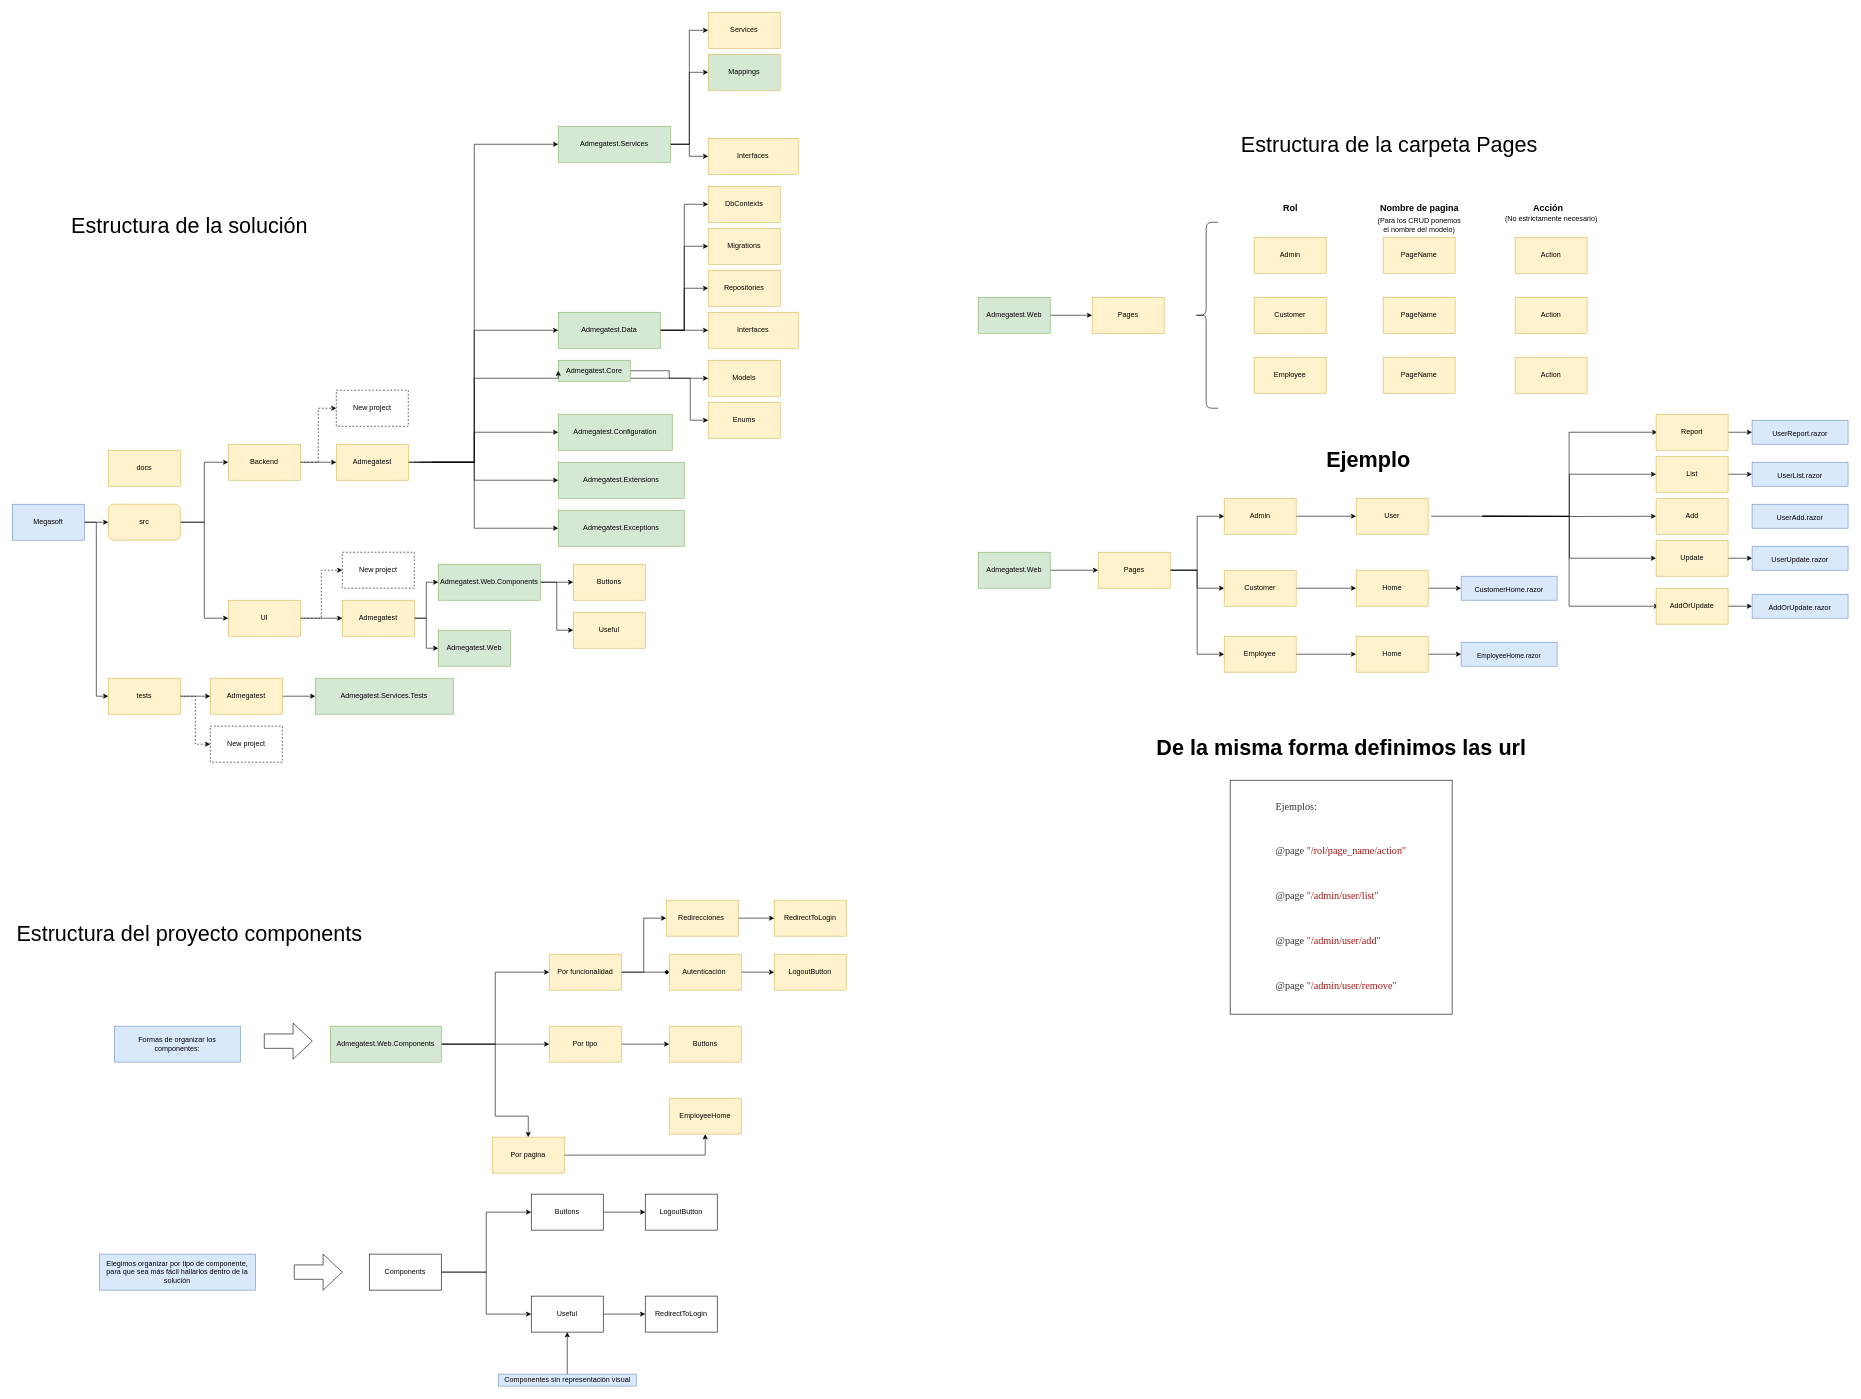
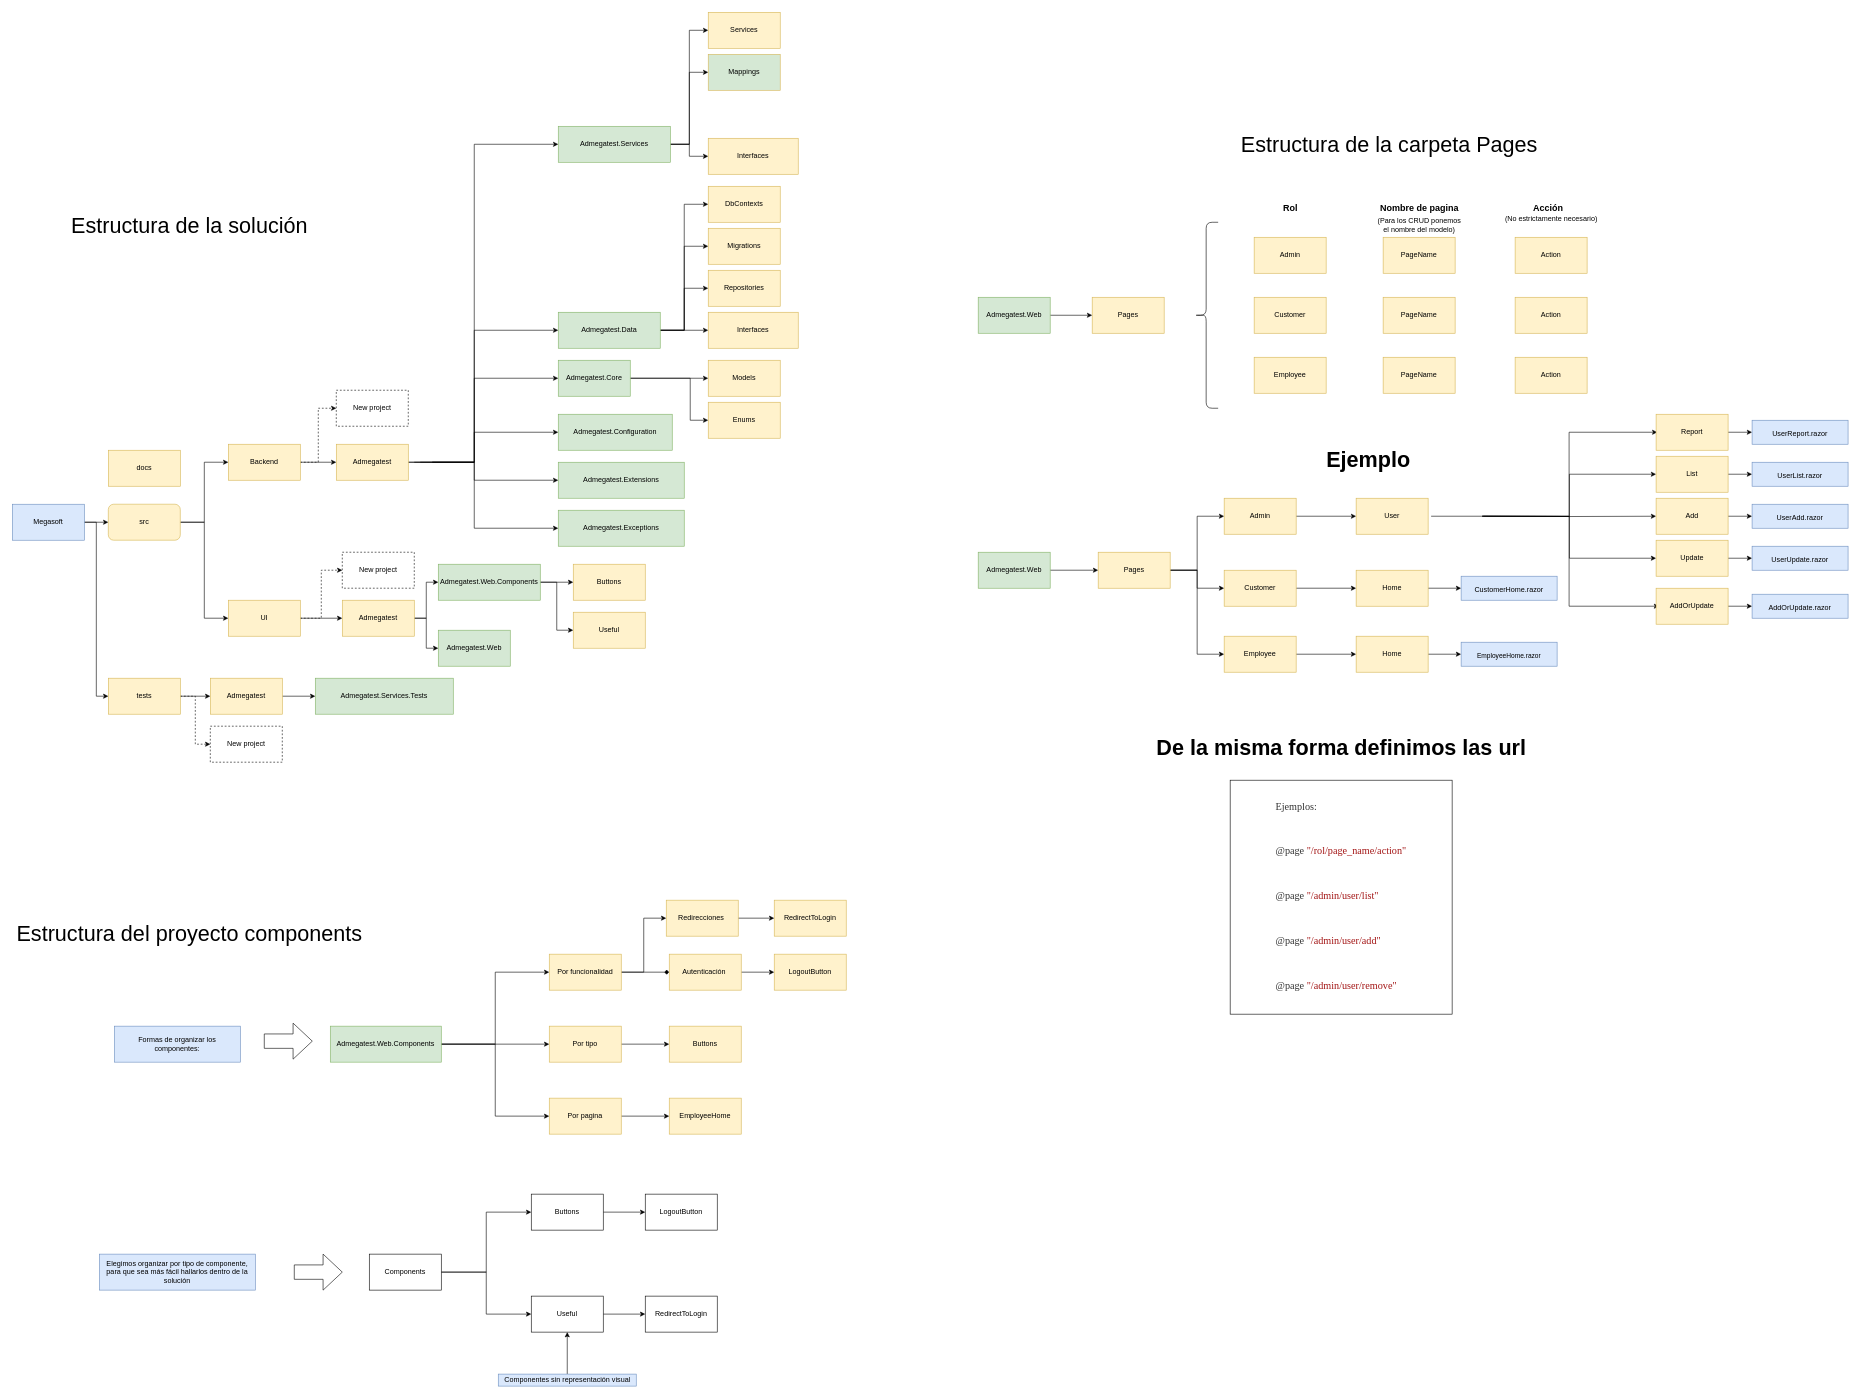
node "Admegatest.Core": size 72x21 -> 72x36
edge "Add" -> "UserAdd.razor": added
node "Por pagina": moved (528, 1155) -> (585, 1116)
